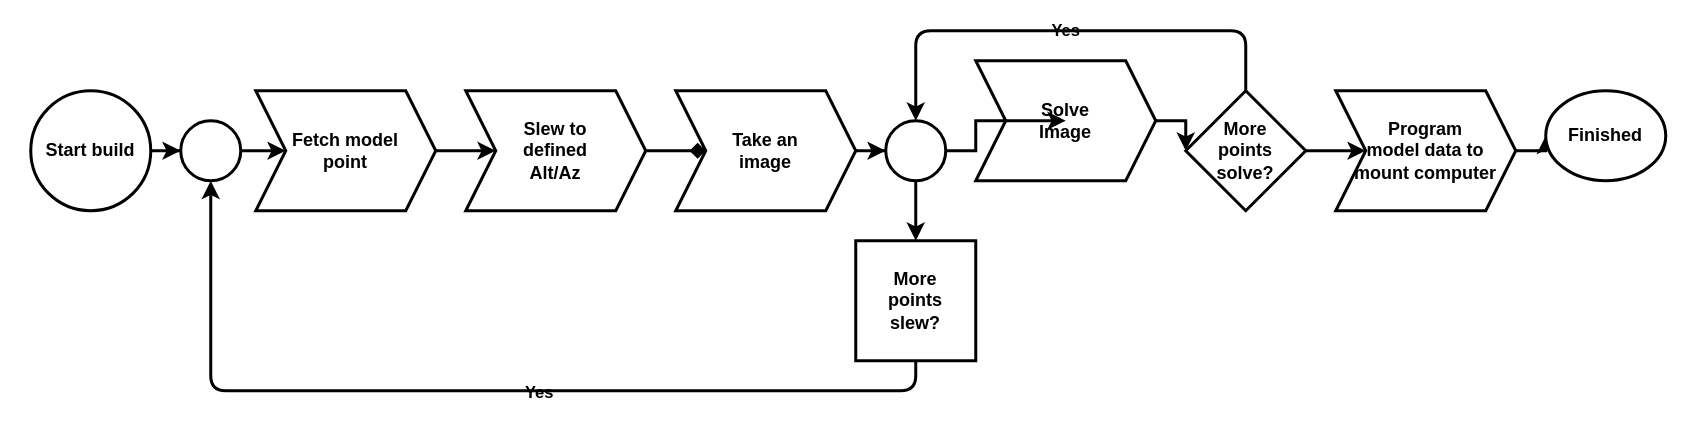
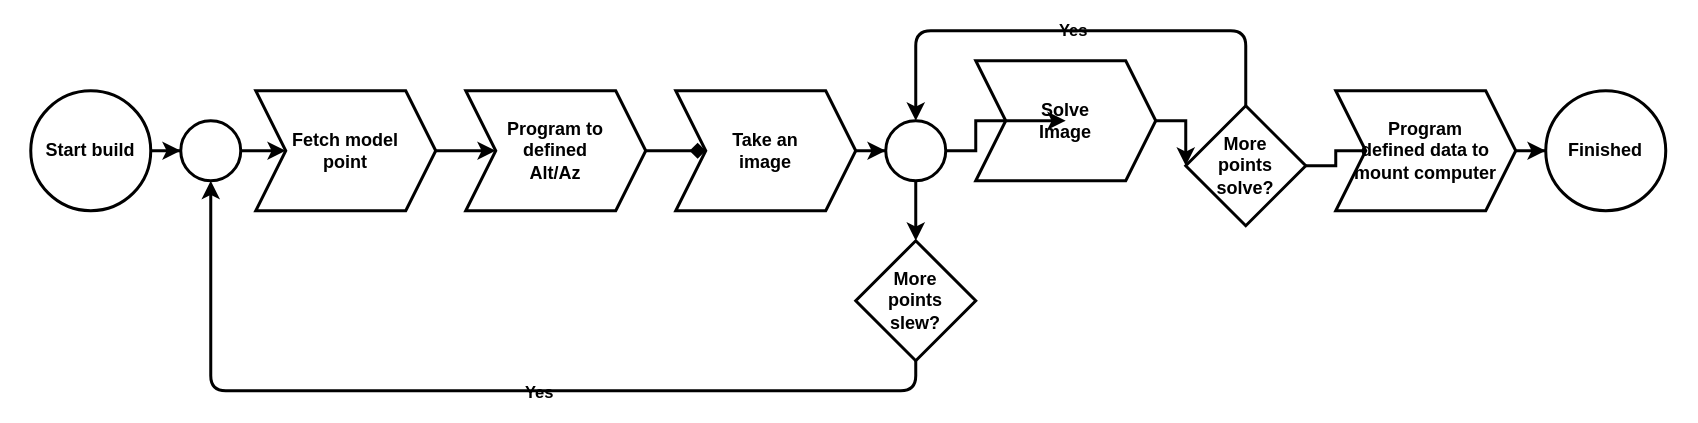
node "Finished": size 120x90 -> 120x120
node "Slew to defined Alt/Az": label "Slew to defined Alt/Az" -> "Program to defined Alt/Az"
node "More points solve?": moved (1246, 151) -> (1246, 166)
node "Program model data to mount computer": label "Program model data to mount computer" -> "Program defined data to mount computer"
node "More points slew?": shape rectangle -> diamond
